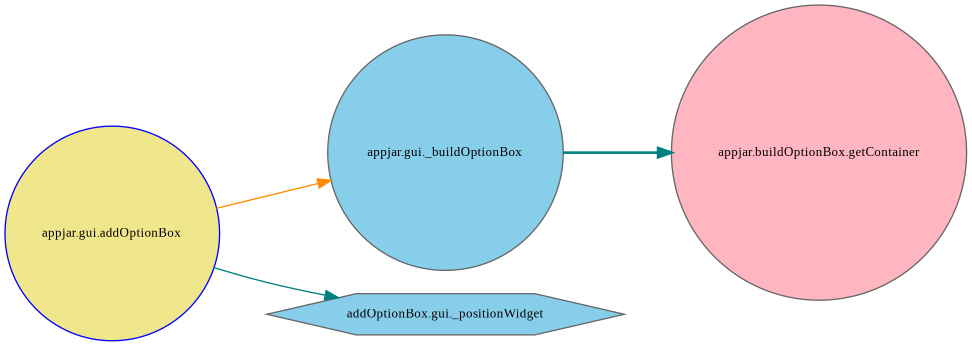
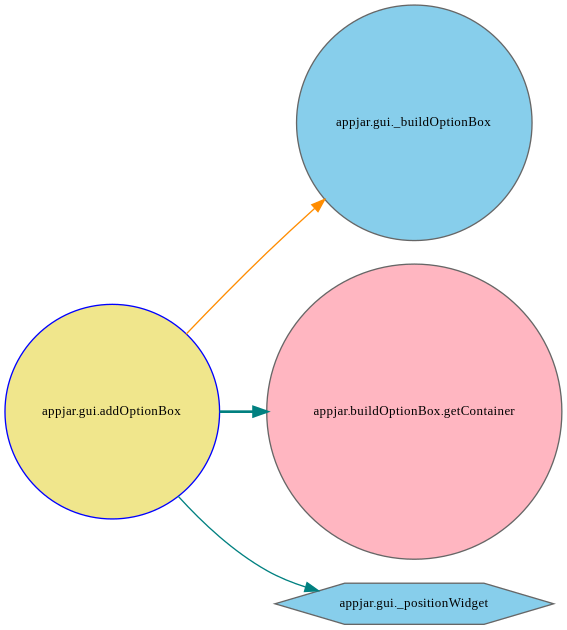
edge "appjar.gui._buildOptionBox" -> "appjar.buildOptionBox.getContainer": now "appjar.gui.addOptionBox" -> "appjar.buildOptionBox.getContainer"
node "addOptionBox.gui._positionWidget": label "addOptionBox.gui._positionWidget" -> "appjar.gui._positionWidget"
